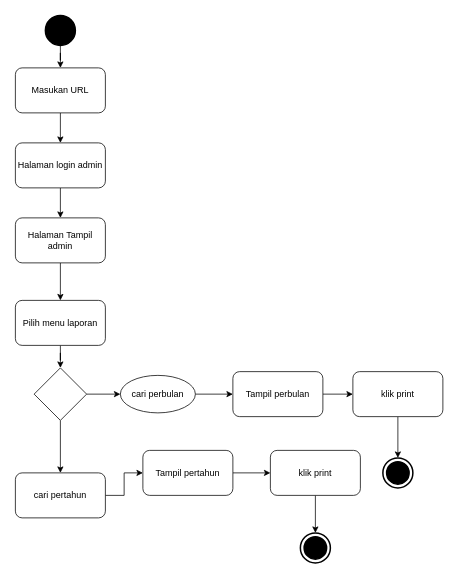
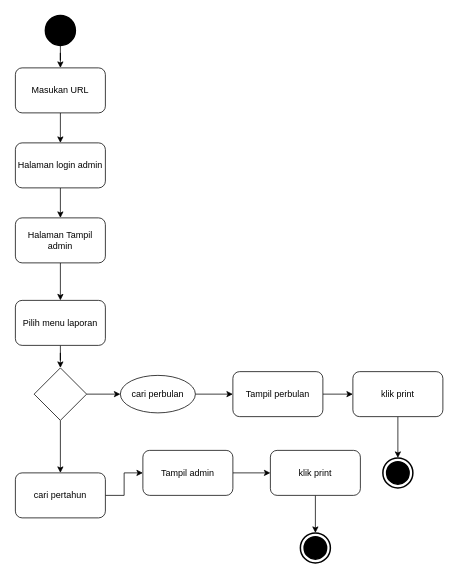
node "Tampil pertahun": label "Tampil pertahun" -> "Tampil admin"
